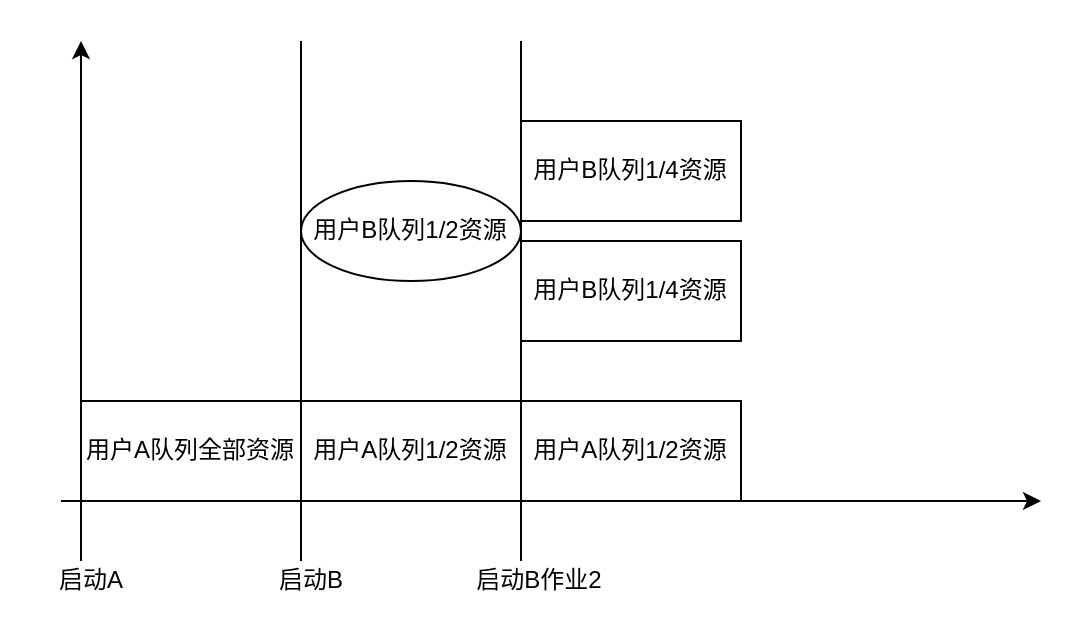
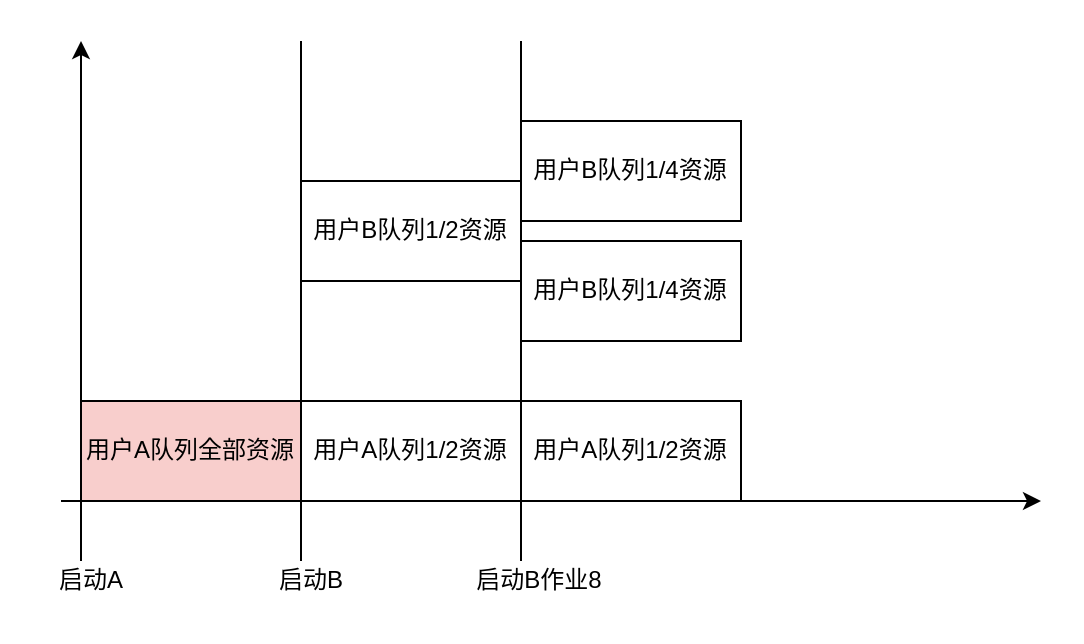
node "用户B队列1/2资源": shape ellipse -> rectangle
node "用户A队列全部资源": fillcolor #ffffff -> #f8cecc
node "启动B作业2": label "启动B作业2" -> "启动B作业8"
